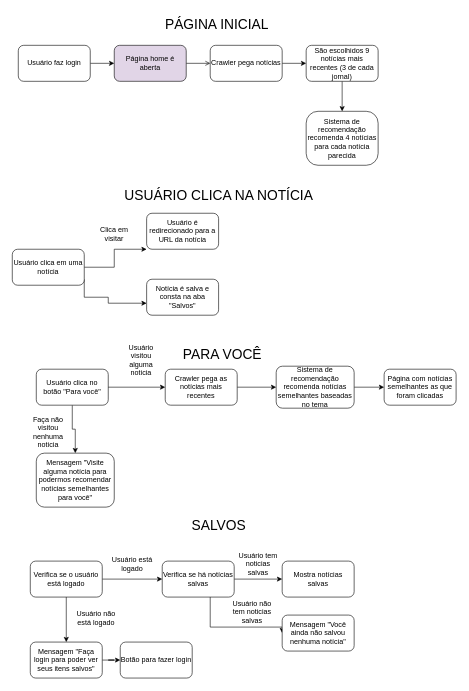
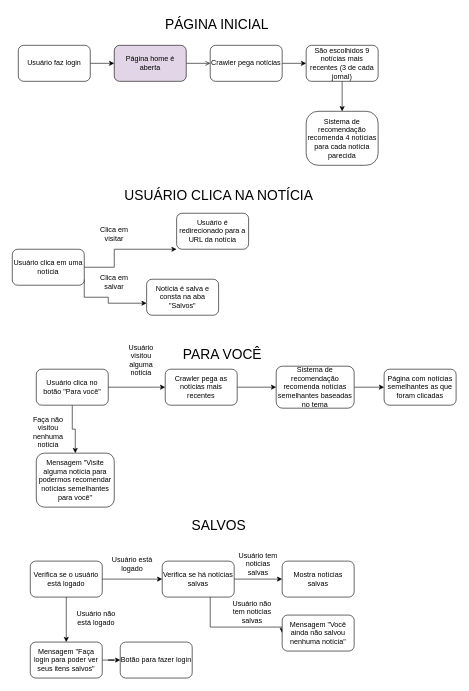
node "Usuário é redirecionado para a URL da notícia": moved (183, 231) -> (213, 231)
node "Clica em salvar": added
